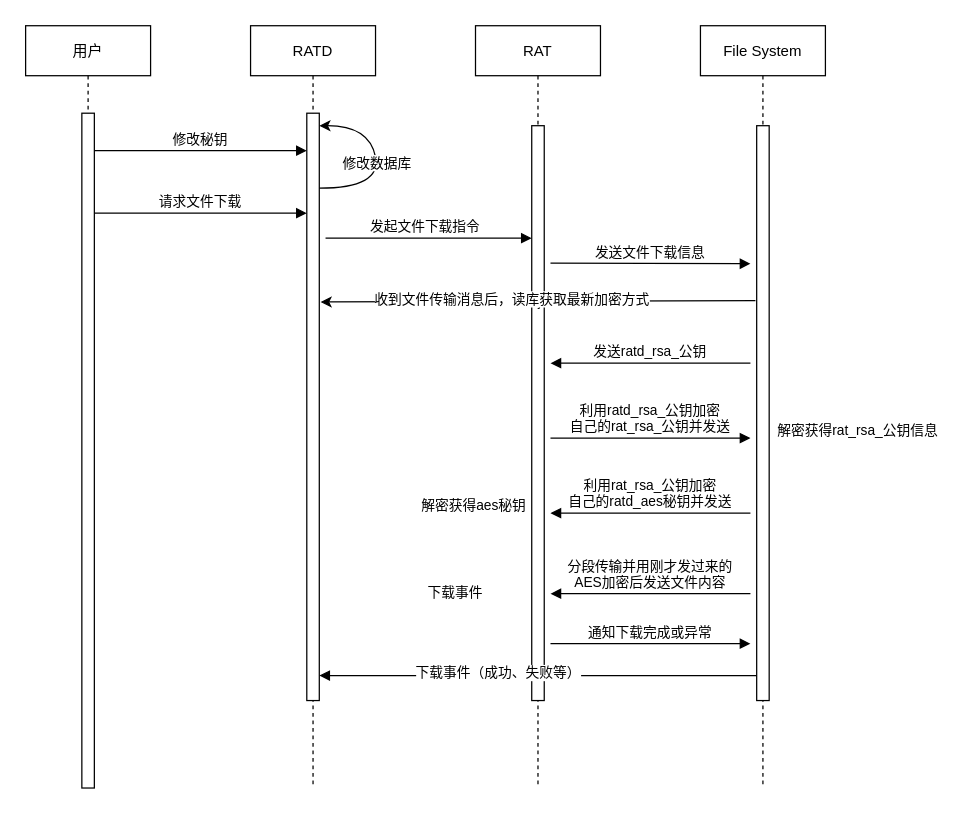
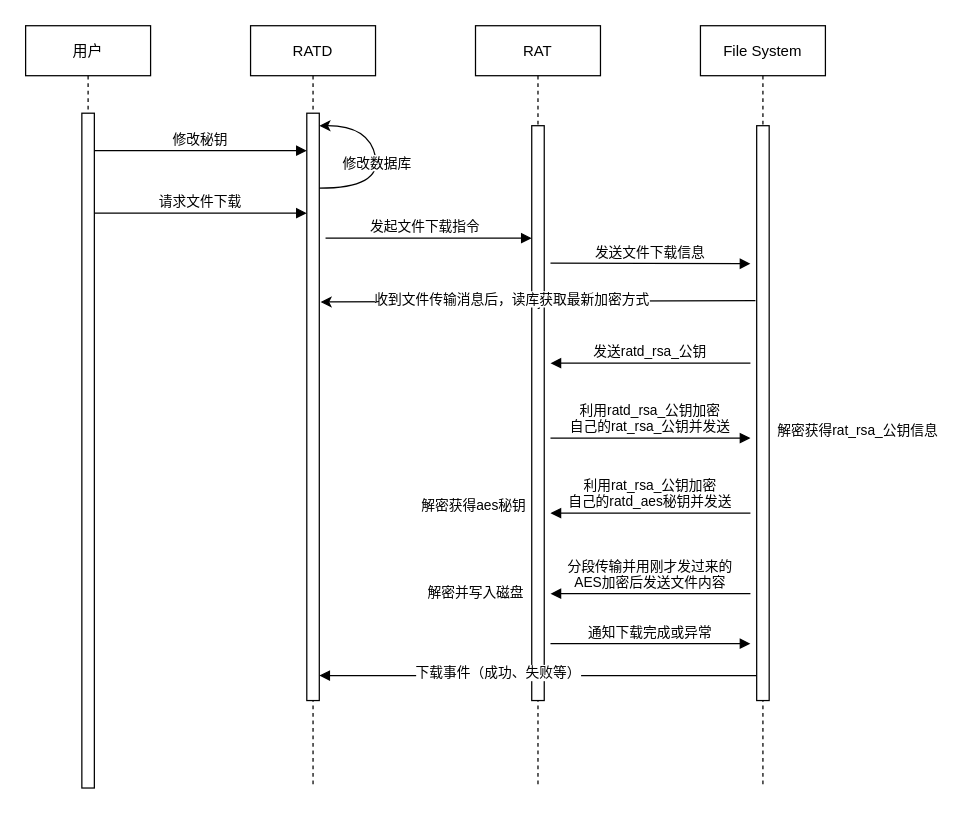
node "下载事件": label "下载事件" -> "解密并写入磁盘"
